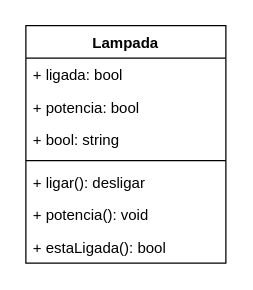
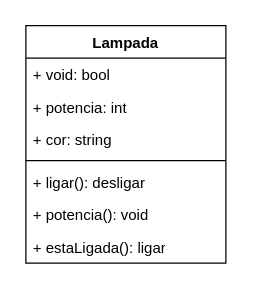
node "+ ligada: bool": label "+ ligada: bool" -> "+ void: bool"
node "+ potencia: bool": label "+ potencia: bool" -> "+ potencia: int"
node "+ bool: string": label "+ bool: string" -> "+ cor: string"
node "+ estaLigada(): bool": label "+ estaLigada(): bool" -> "+ estaLigada(): ligar"
